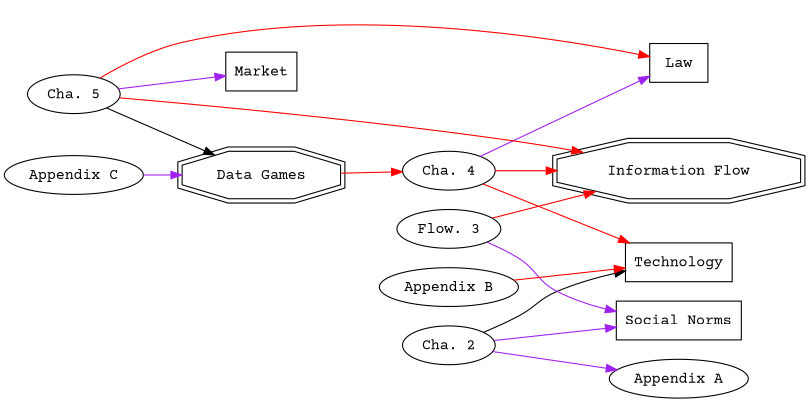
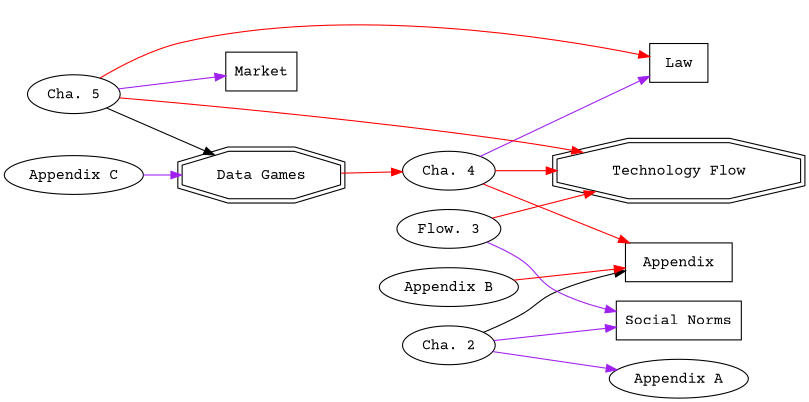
node "Information Flow": label "Information Flow" -> "Technology Flow"
node "Technology": label "Technology" -> "Appendix"
